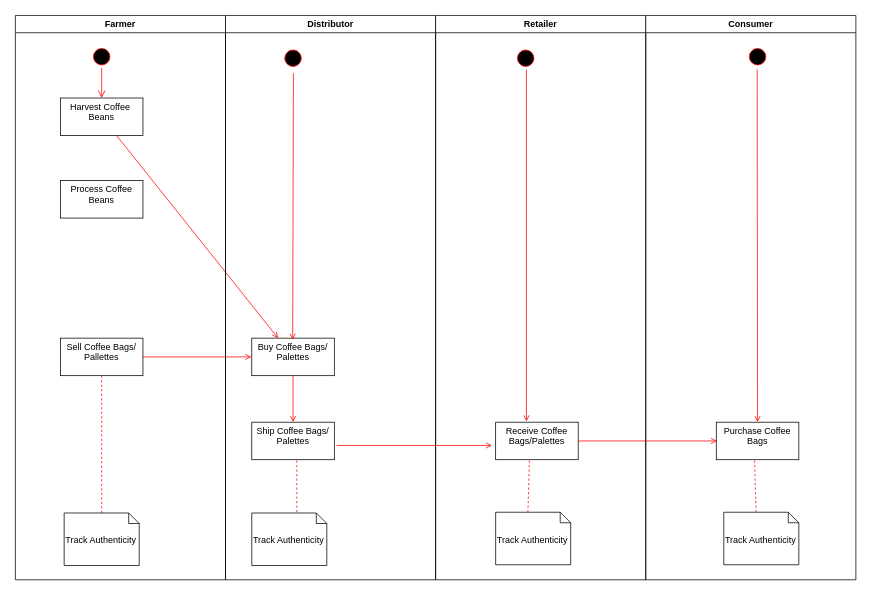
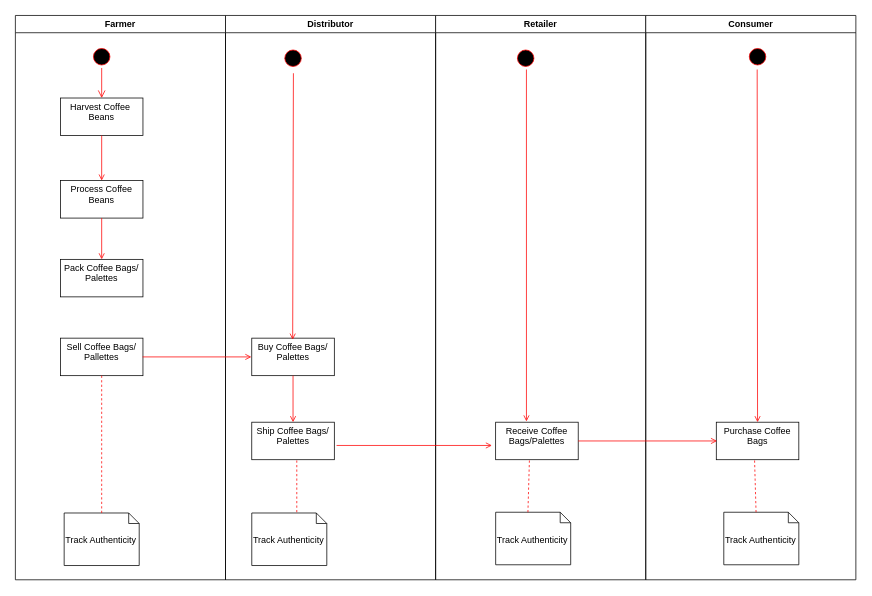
edge "Harvest Coffee Beans" -> "Buy Coffee Bags/ Palettes": now "Harvest Coffee Beans" -> "Process Coffee Beans"
edge "Process Coffee Beans" -> "Pack Coffee Bags/ Palettes": added
node "Pack Coffee Bags/ Palettes": added
